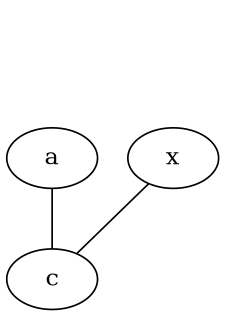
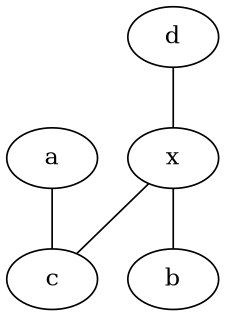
node "d": added
node "b": added
